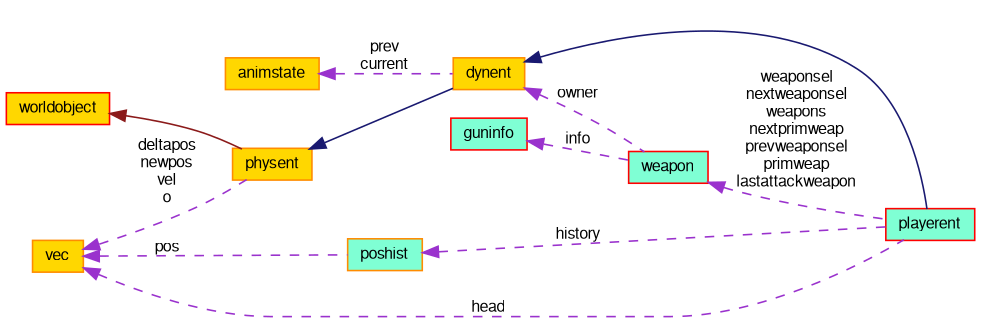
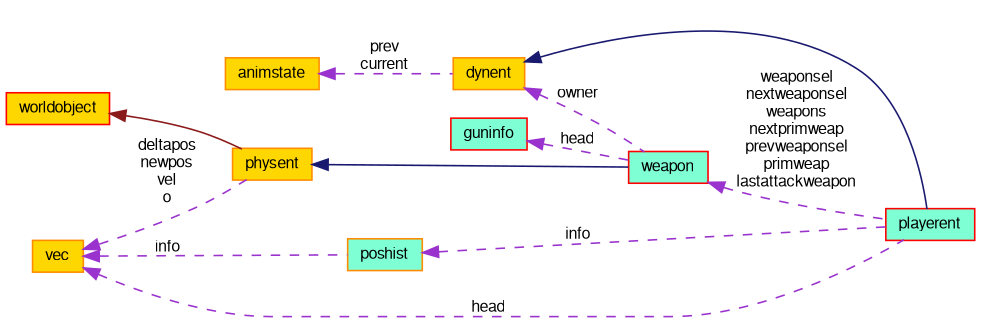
edge "dynent" -> "physent": now "weapon" -> "physent"
edge "weapon" -> "guninfo": label "info" -> "head"
edge "playerent" -> "poshist": label "history" -> "info"
edge "poshist" -> "vec": label "pos" -> "info"
